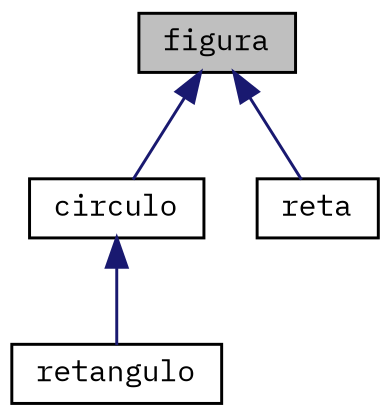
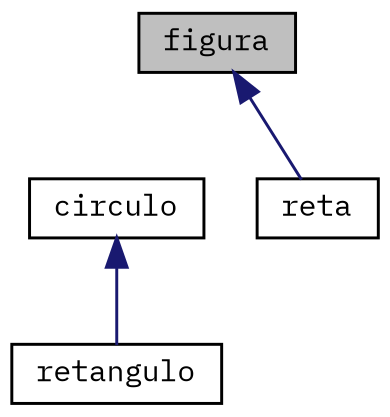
edge "circulo" -> "figura": removed
